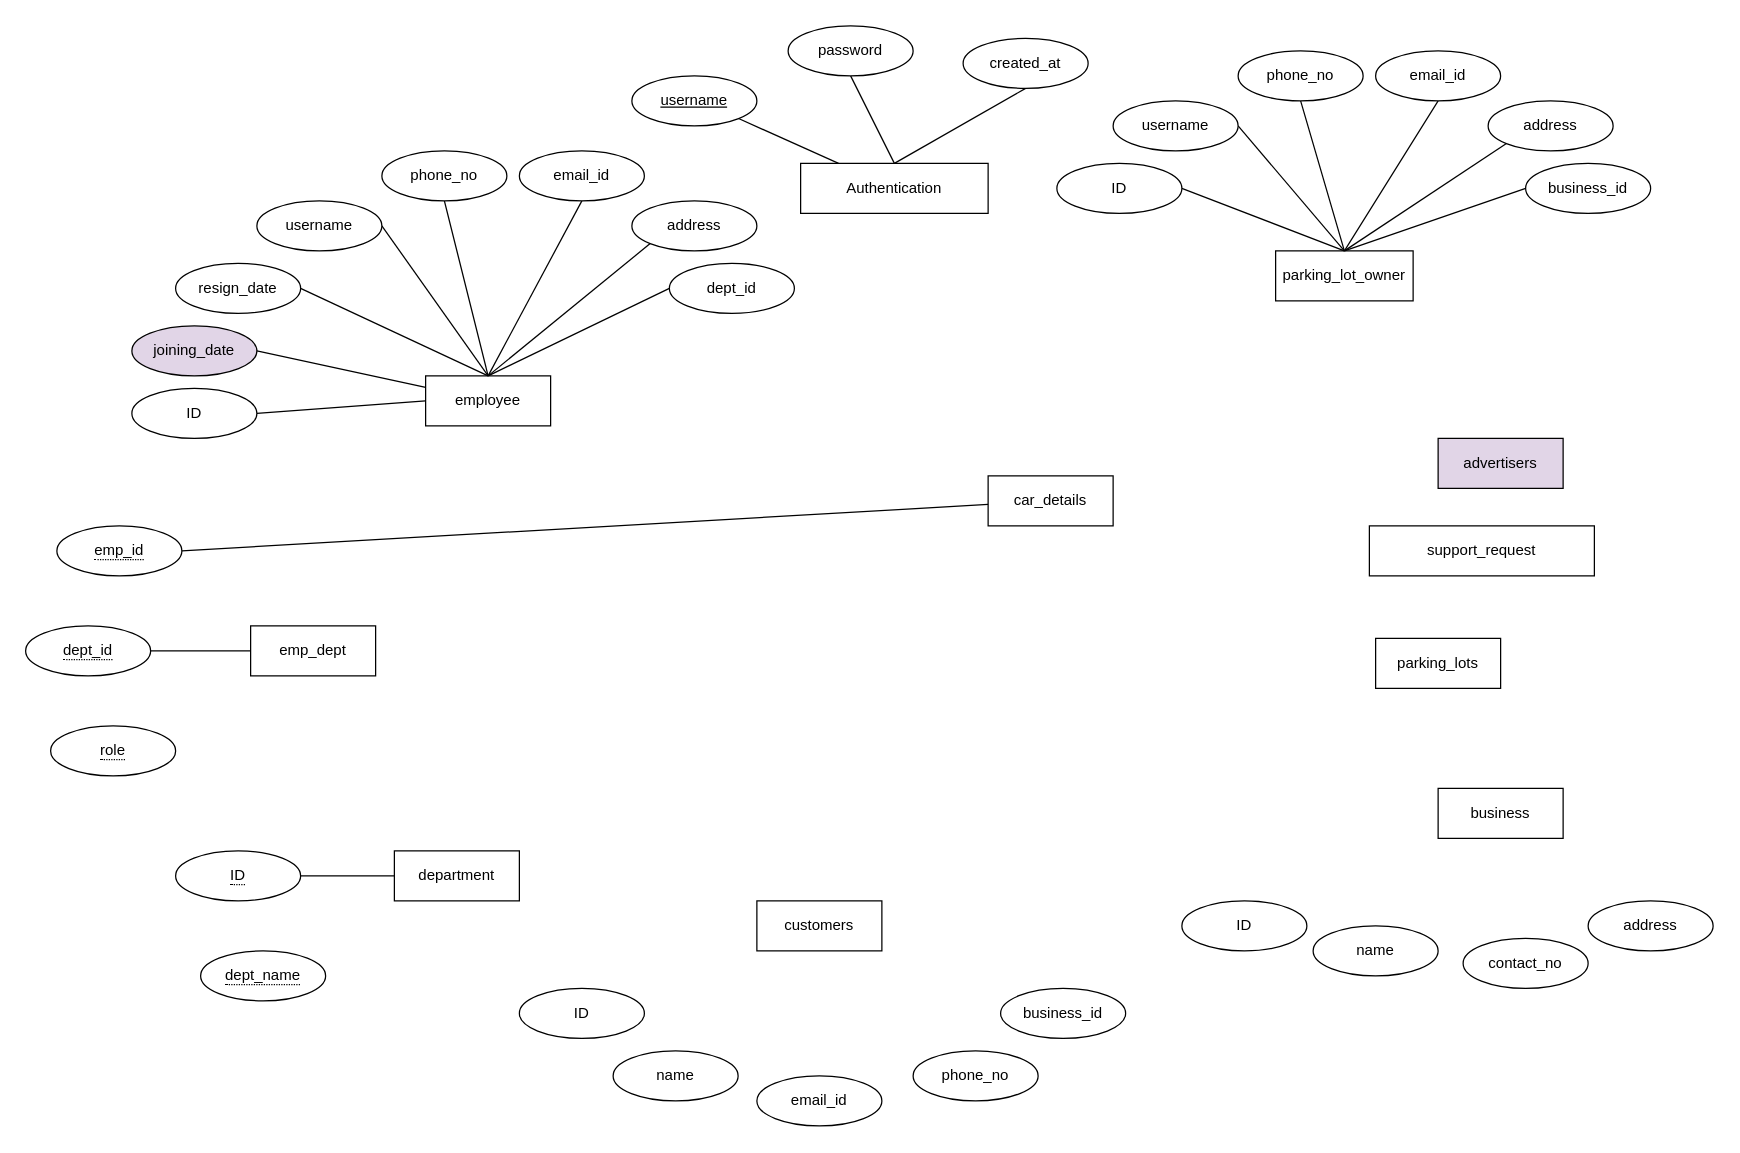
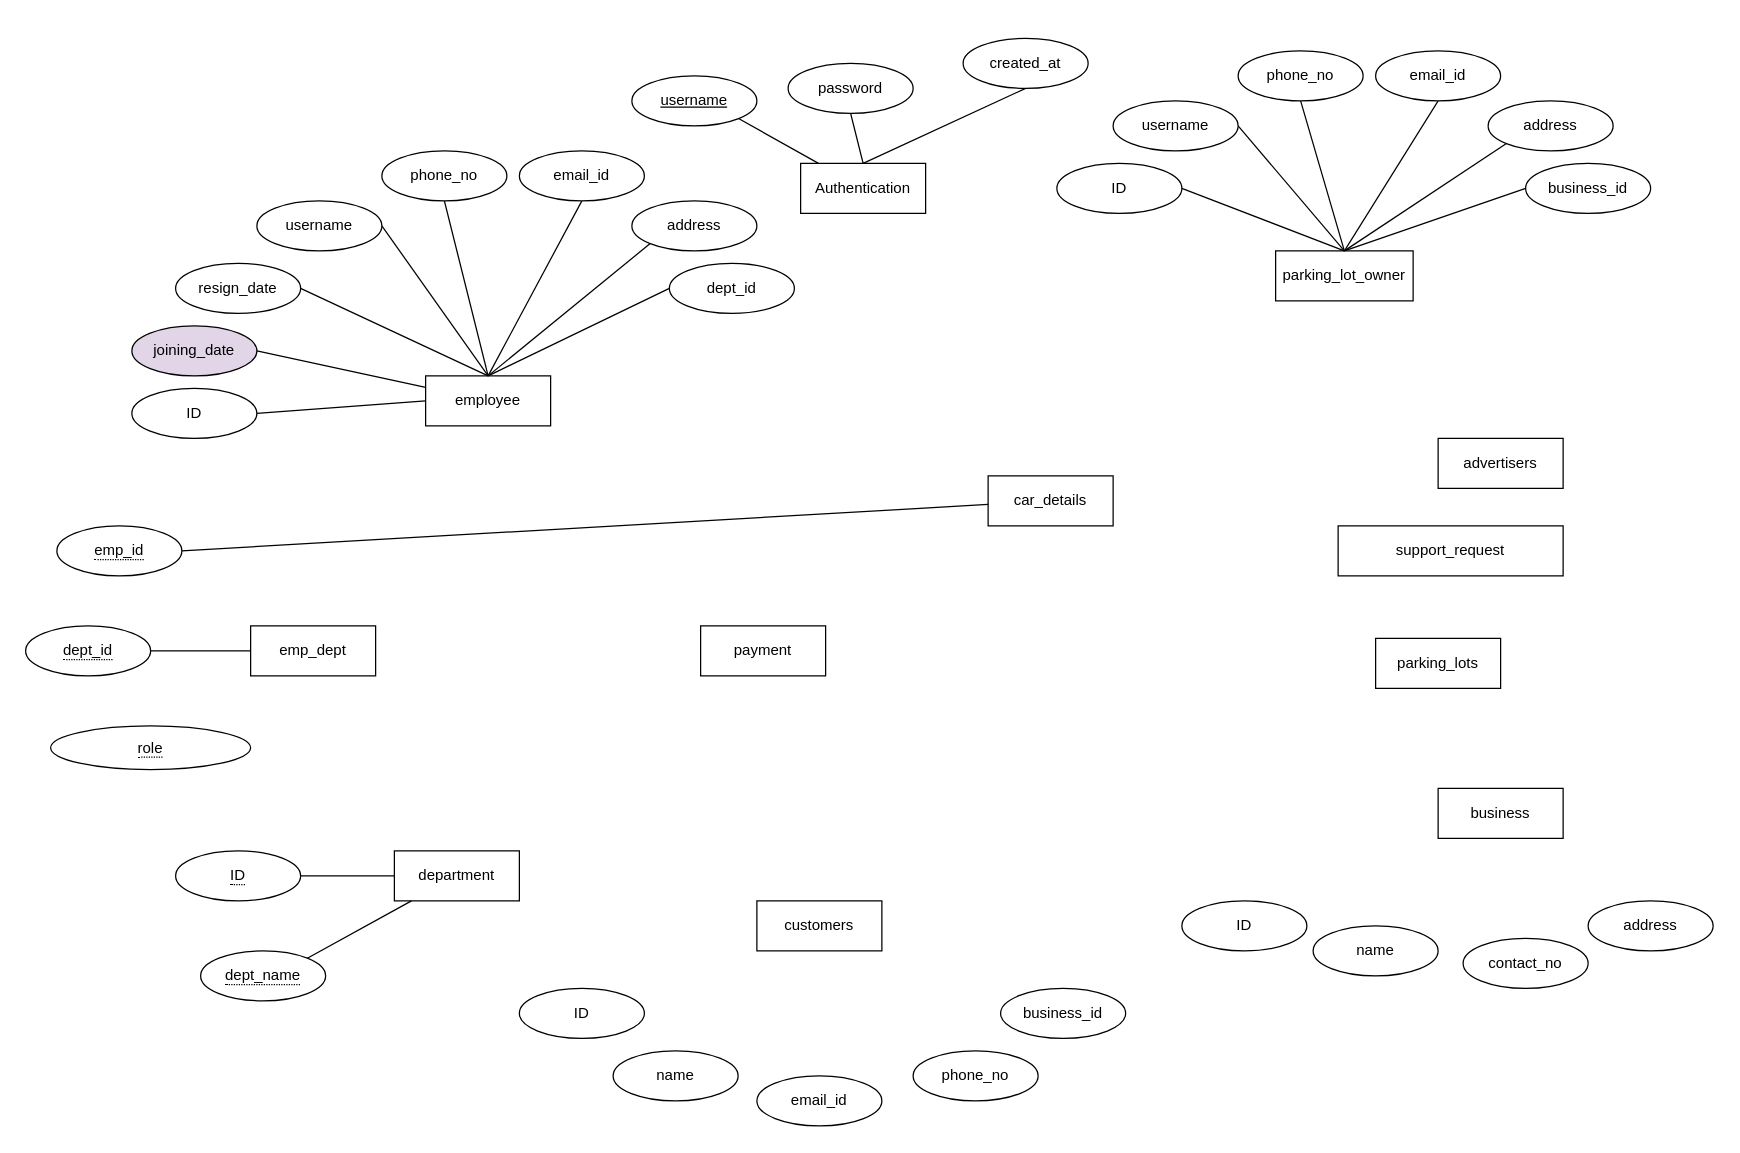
node "password": moved (851, 51) -> (851, 88)
node "Authentication": size 188x50 -> 125x50
node "advertisers": fillcolor #e1d5e7 -> #ffffff
node "support_request": moved (1482, 551) -> (1451, 551)
node "payment": added
node "role": size 125x50 -> 200x44
edge "department" -- "dept_name": added
